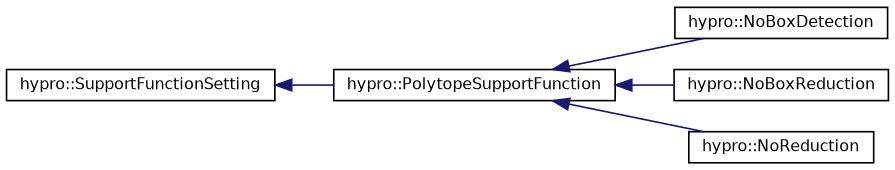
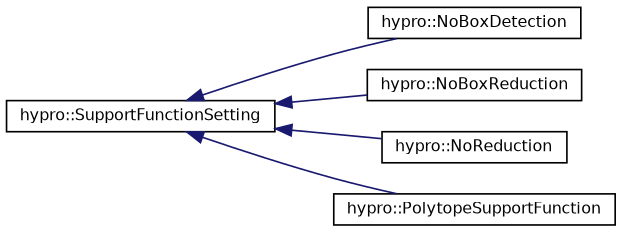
edge "hypro::NoBoxDetection" -> "hypro::PolytopeSupportFunction": now "hypro::NoBoxDetection" -> "hypro::SupportFunctionSetting"
edge "hypro::NoBoxReduction" -> "hypro::PolytopeSupportFunction": now "hypro::NoBoxReduction" -> "hypro::SupportFunctionSetting"
edge "hypro::NoReduction" -> "hypro::PolytopeSupportFunction": now "hypro::NoReduction" -> "hypro::SupportFunctionSetting"
